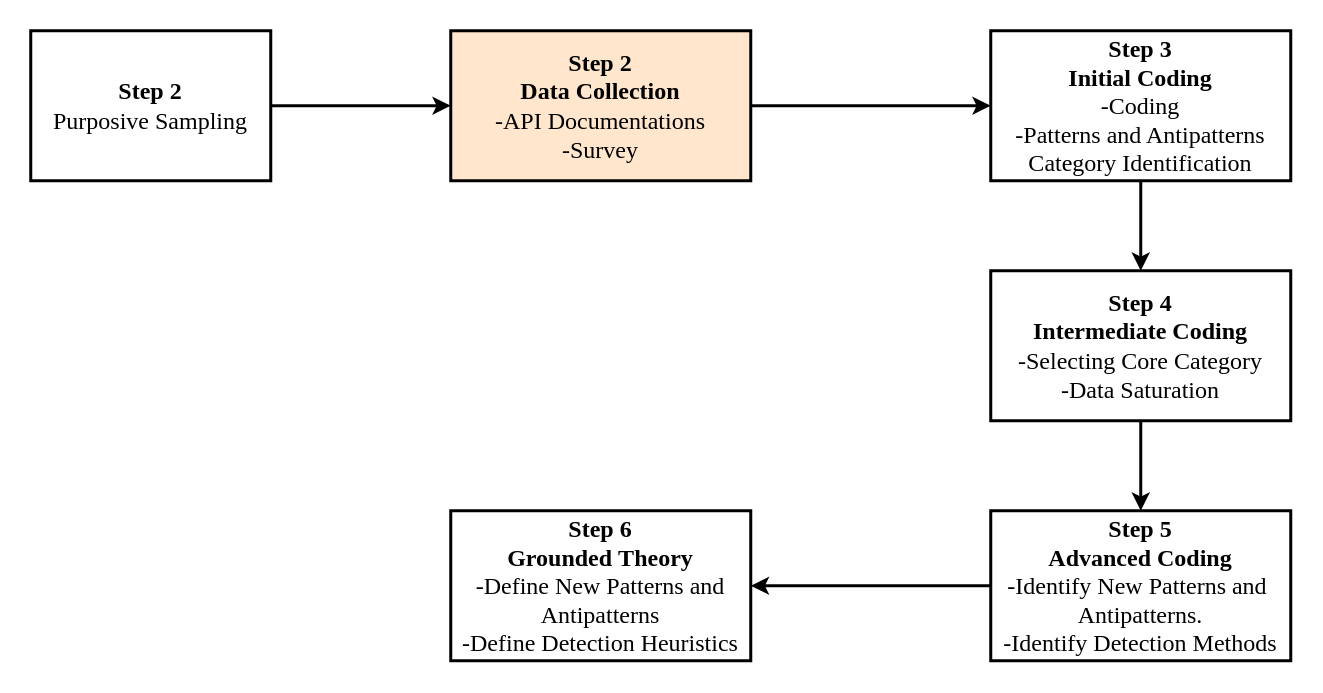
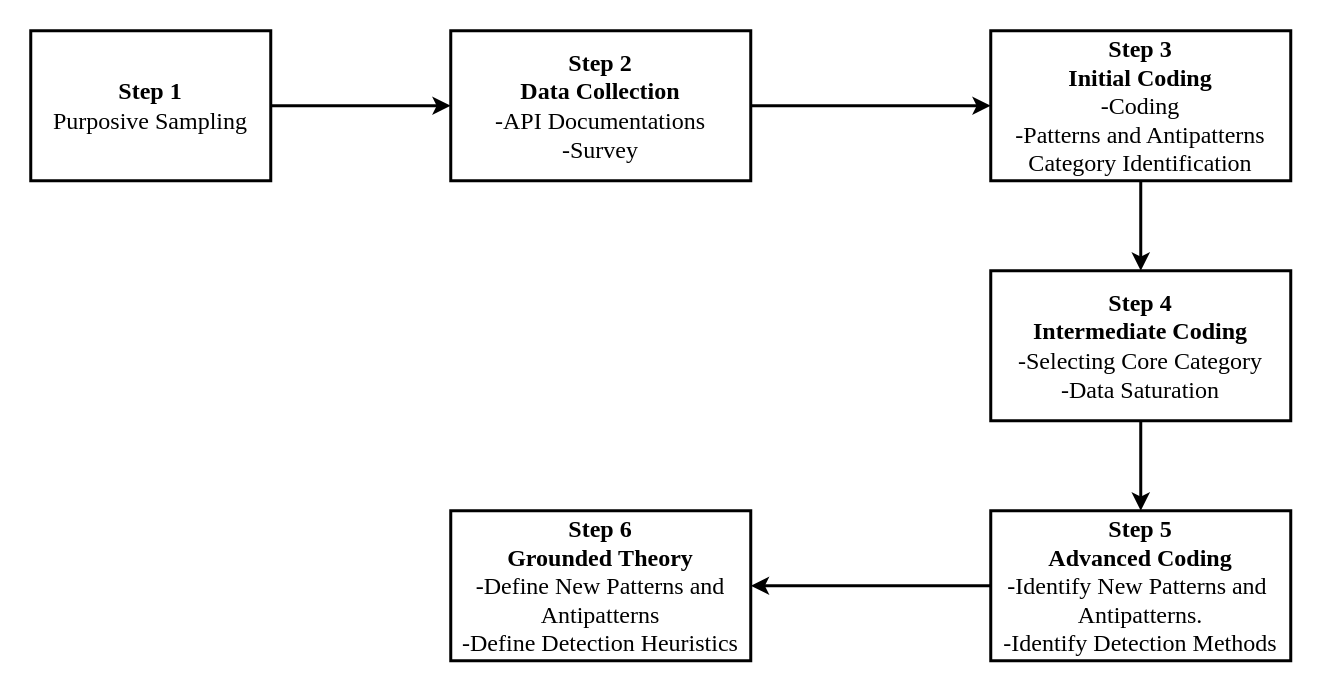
node "Step 2 Purposive Sampling": label "Step 2 Purposive Sampling" -> "Step 1 Purposive Sampling"
node "Step 2 Data Collection -API Documentations -Survey": fillcolor #ffe6cc -> #ffffff
